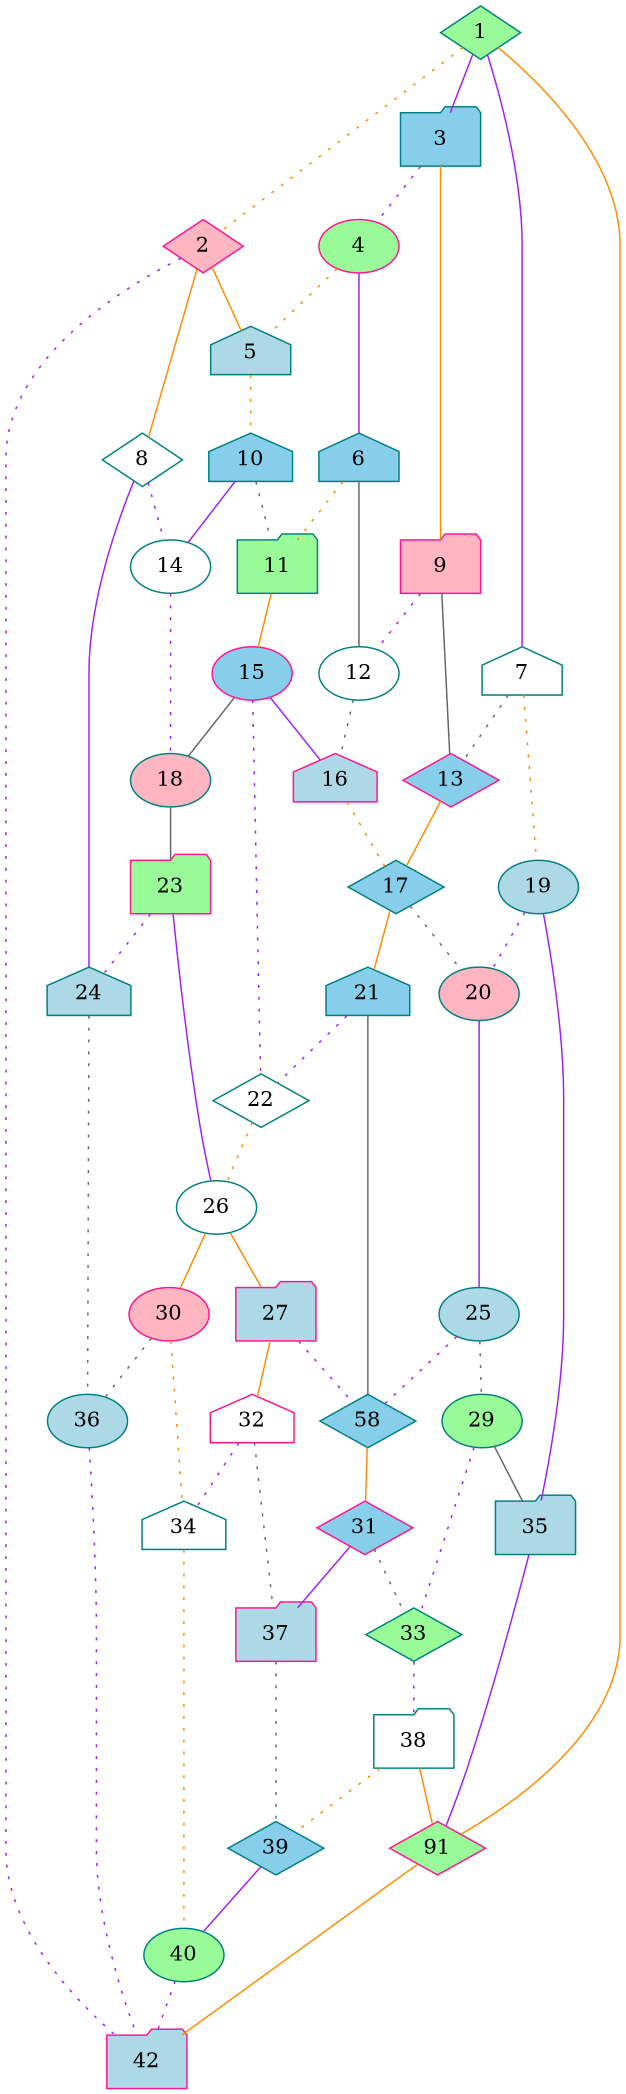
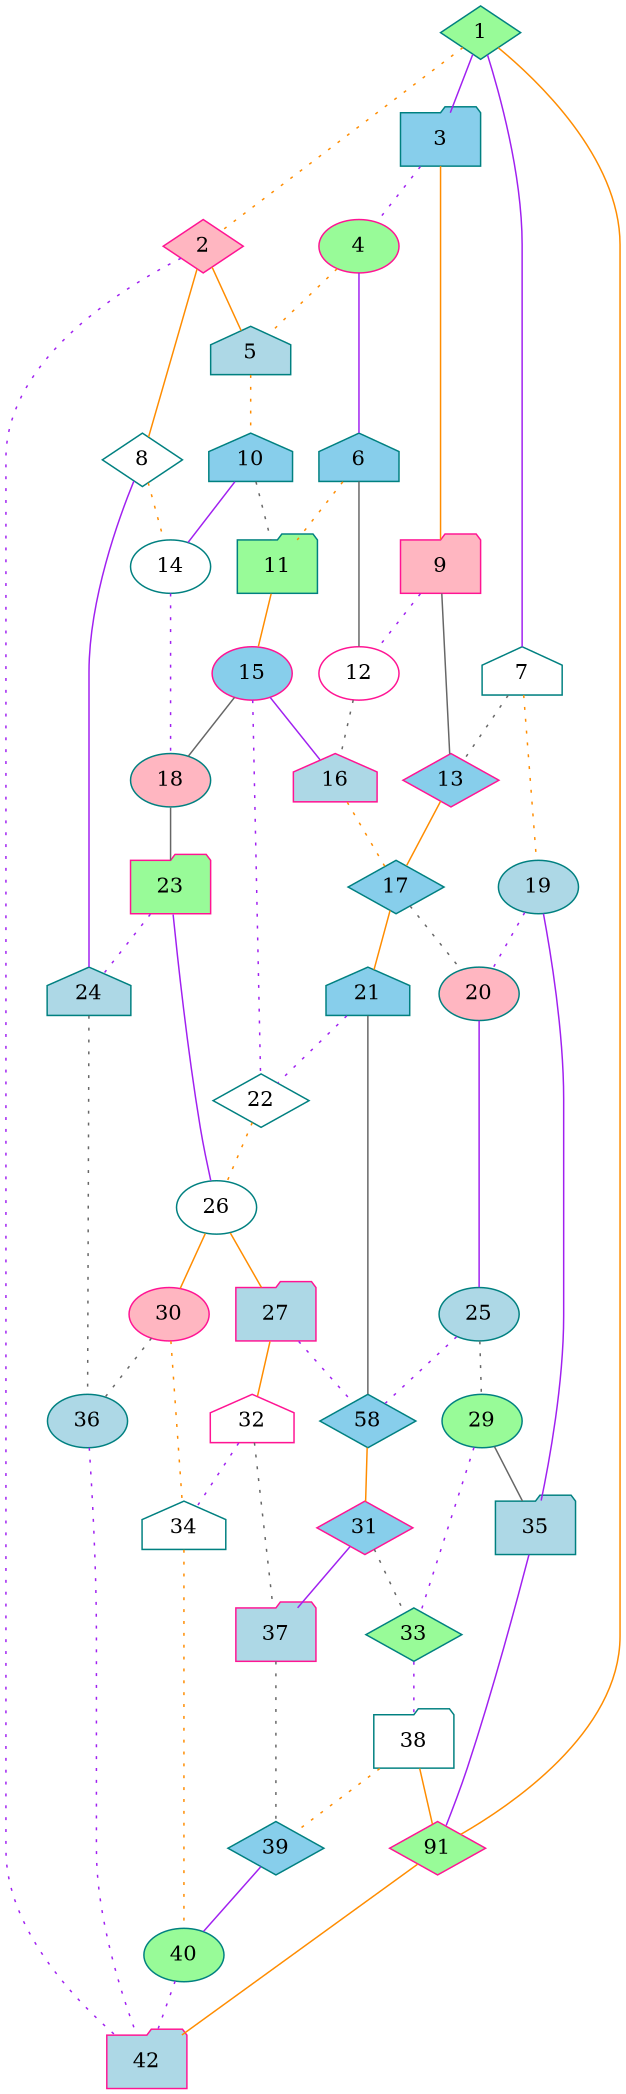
edge "8" -- "14": color purple -> darkorange
node "12": color teal -> deeppink
